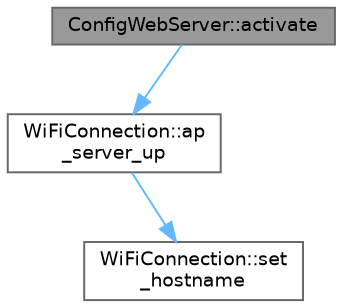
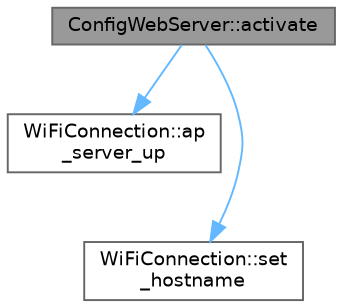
edge "WiFiConnection::ap _server_up" -> "WiFiConnection::set _hostname": now "ConfigWebServer::activate" -> "WiFiConnection::set _hostname"
